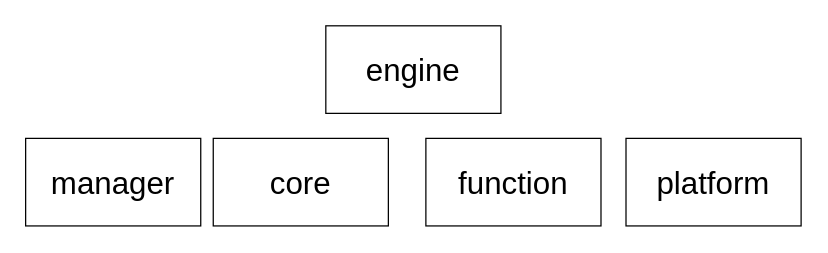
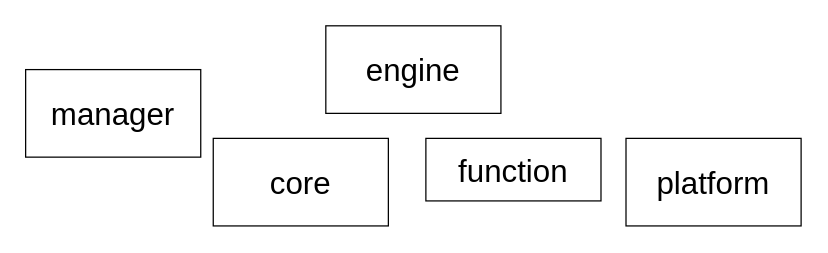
node "manager": moved (113, 182) -> (113, 113)
node "function": size 175x88 -> 175x63
